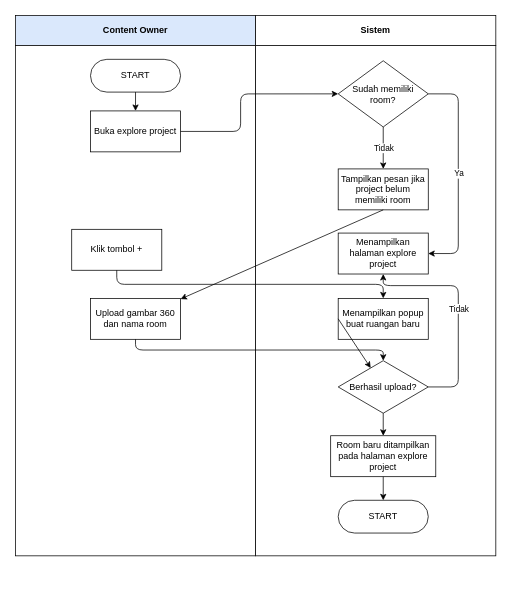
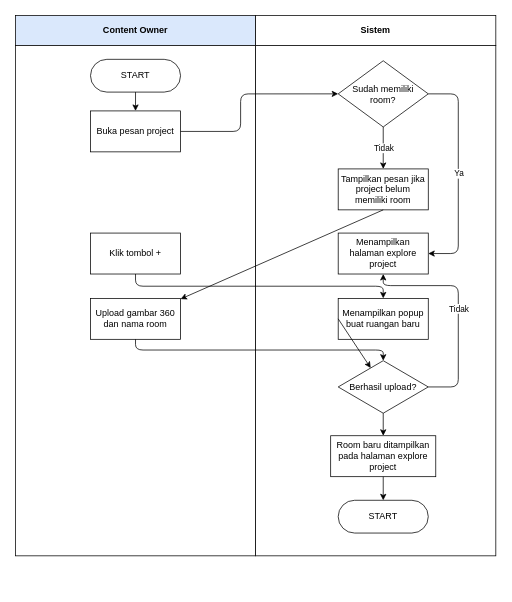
node "Buka explore project": label "Buka explore project" -> "Buka pesan project"
node "Klik tombol +": moved (117, 250) -> (135, 253)
